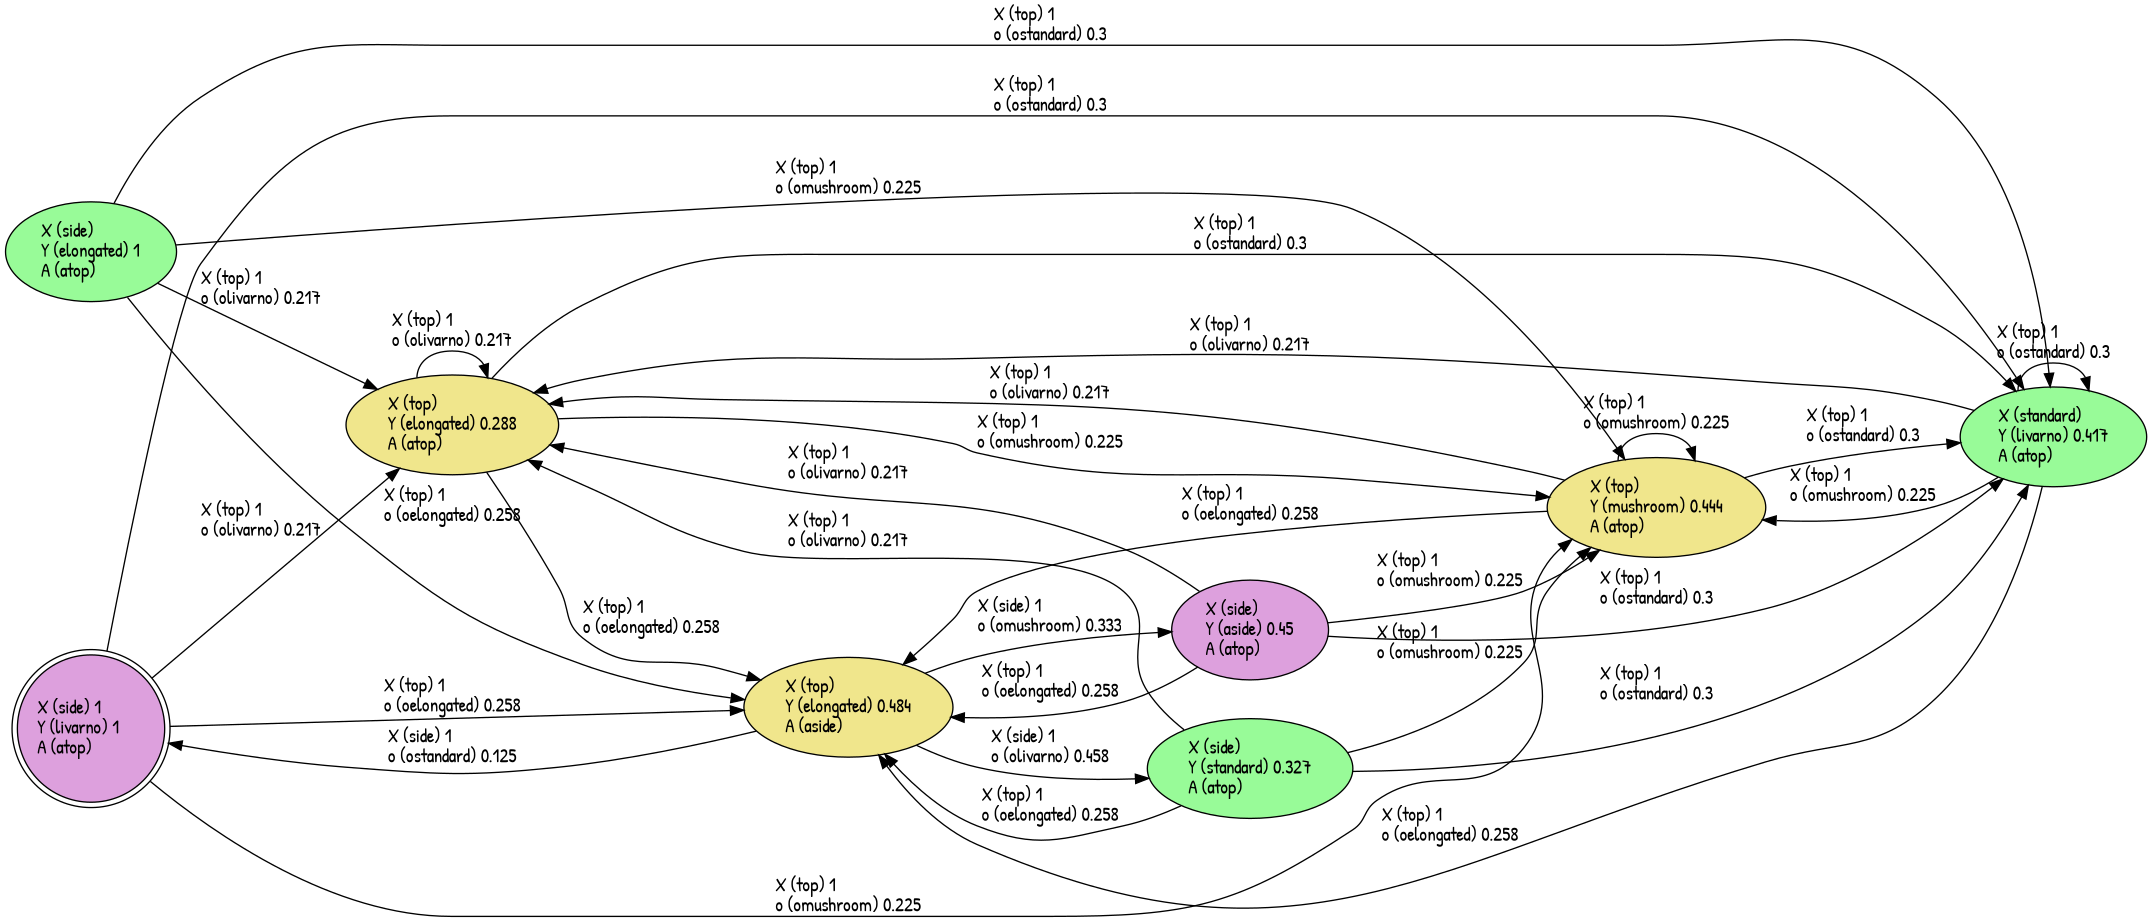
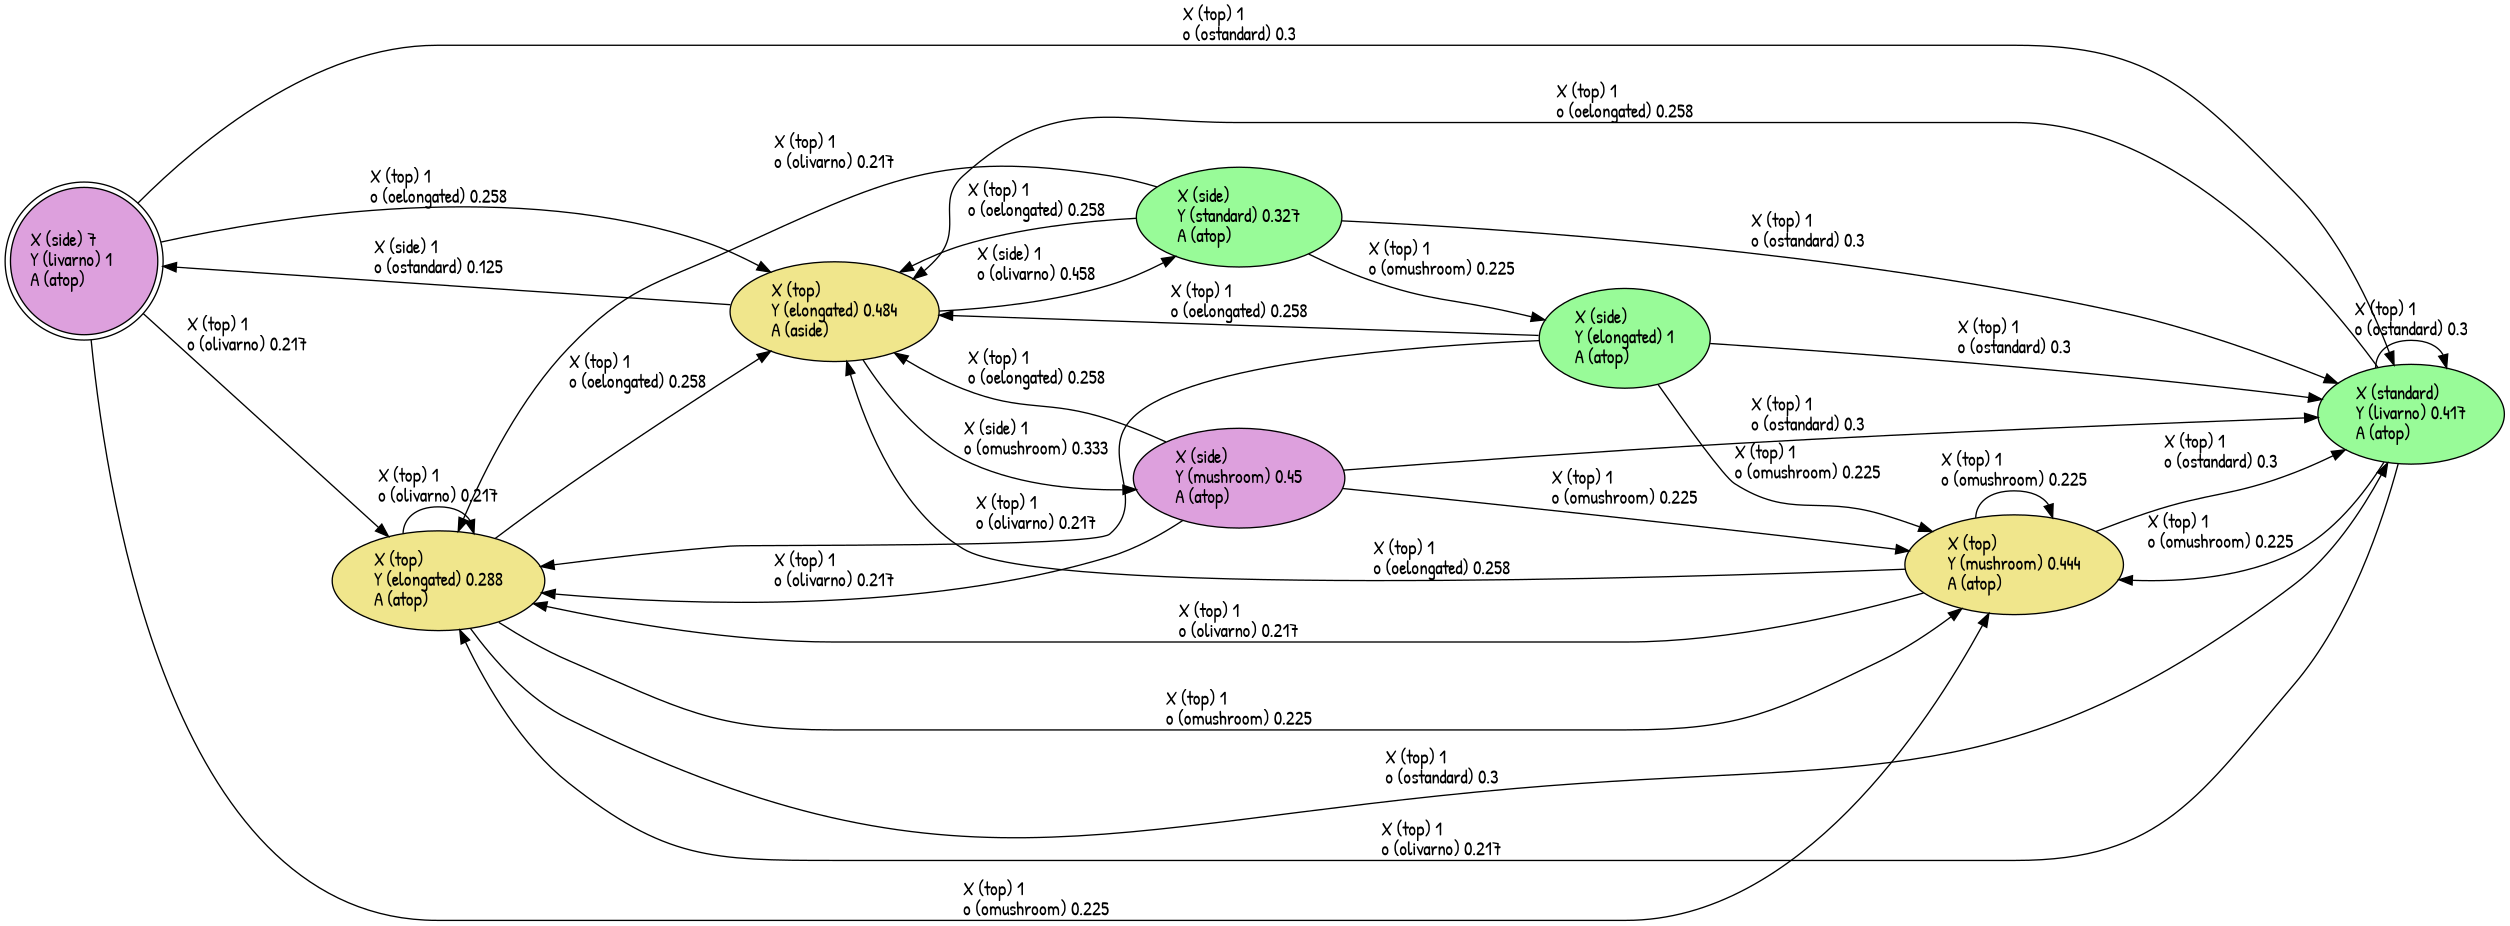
node "X (side) Y (aside) 0.45 A (atop)": label "X (side) Y (aside) 0.45 A (atop)" -> "X (side) Y (mushroom) 0.45 A (atop)"
edge "X (side) Y (standard) 0.327 A (atop)" -> "X (top) Y (mushroom) 0.444 A (atop)": now "X (side) Y (standard) 0.327 A (atop)" -> "X (side) Y (elongated) 1 A (atop)"
node "X (side) 1 Y (livarno) 1 A (atop)": label "X (side) 1 Y (livarno) 1 A (atop)" -> "X (side) 7 Y (livarno) 1 A (atop)"
